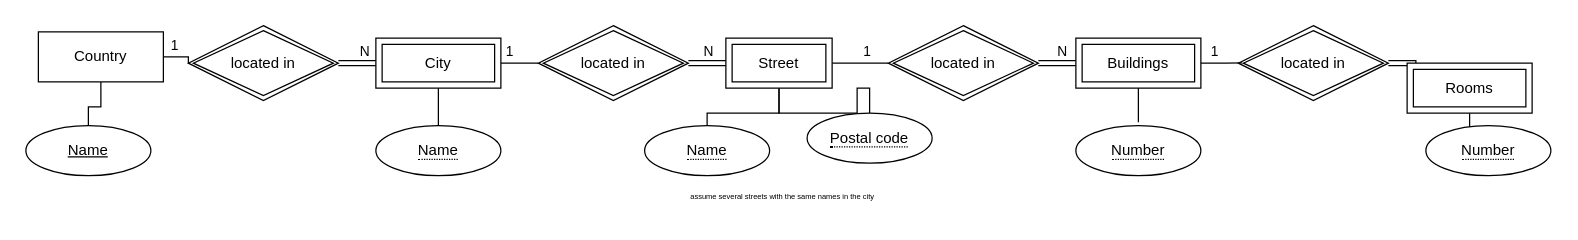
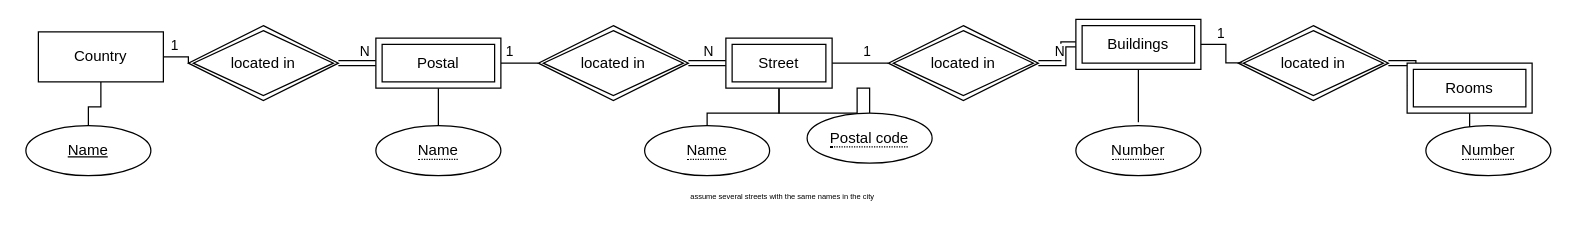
node "City": label "City" -> "Postal"
node "Buildings": moved (1138, 63) -> (1138, 44)
